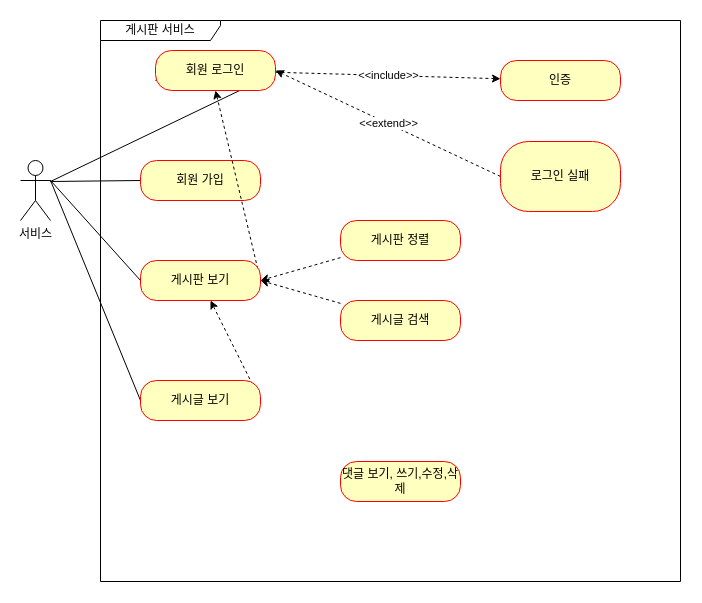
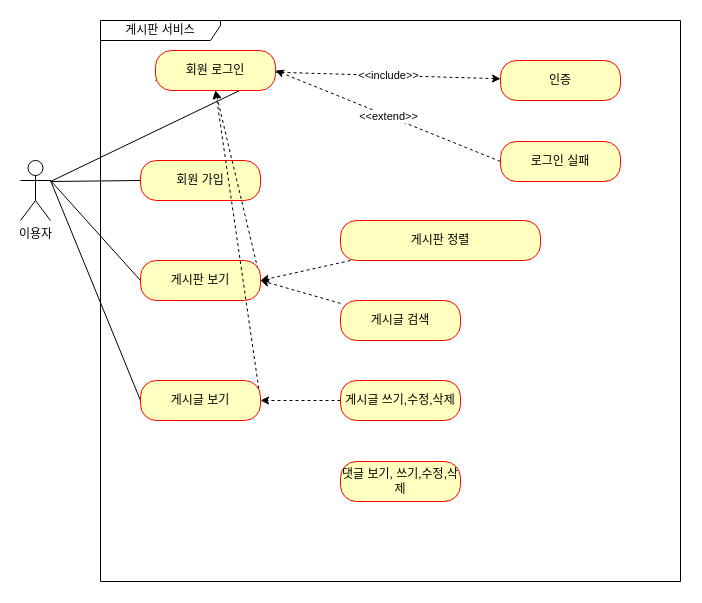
node "로그인 실패": size 120x70 -> 120x40
node "서비스": label "서비스" -> "이용자"
node "게시판 정렬": size 120x40 -> 200x40
edge "게시글 보기" -> "게시판 보기": now "게시글 보기" -> "회원 로그인"
edge "게시글 쓰기,수정,삭제" -> "게시글 보기": added
node "게시글 쓰기,수정,삭제": added
